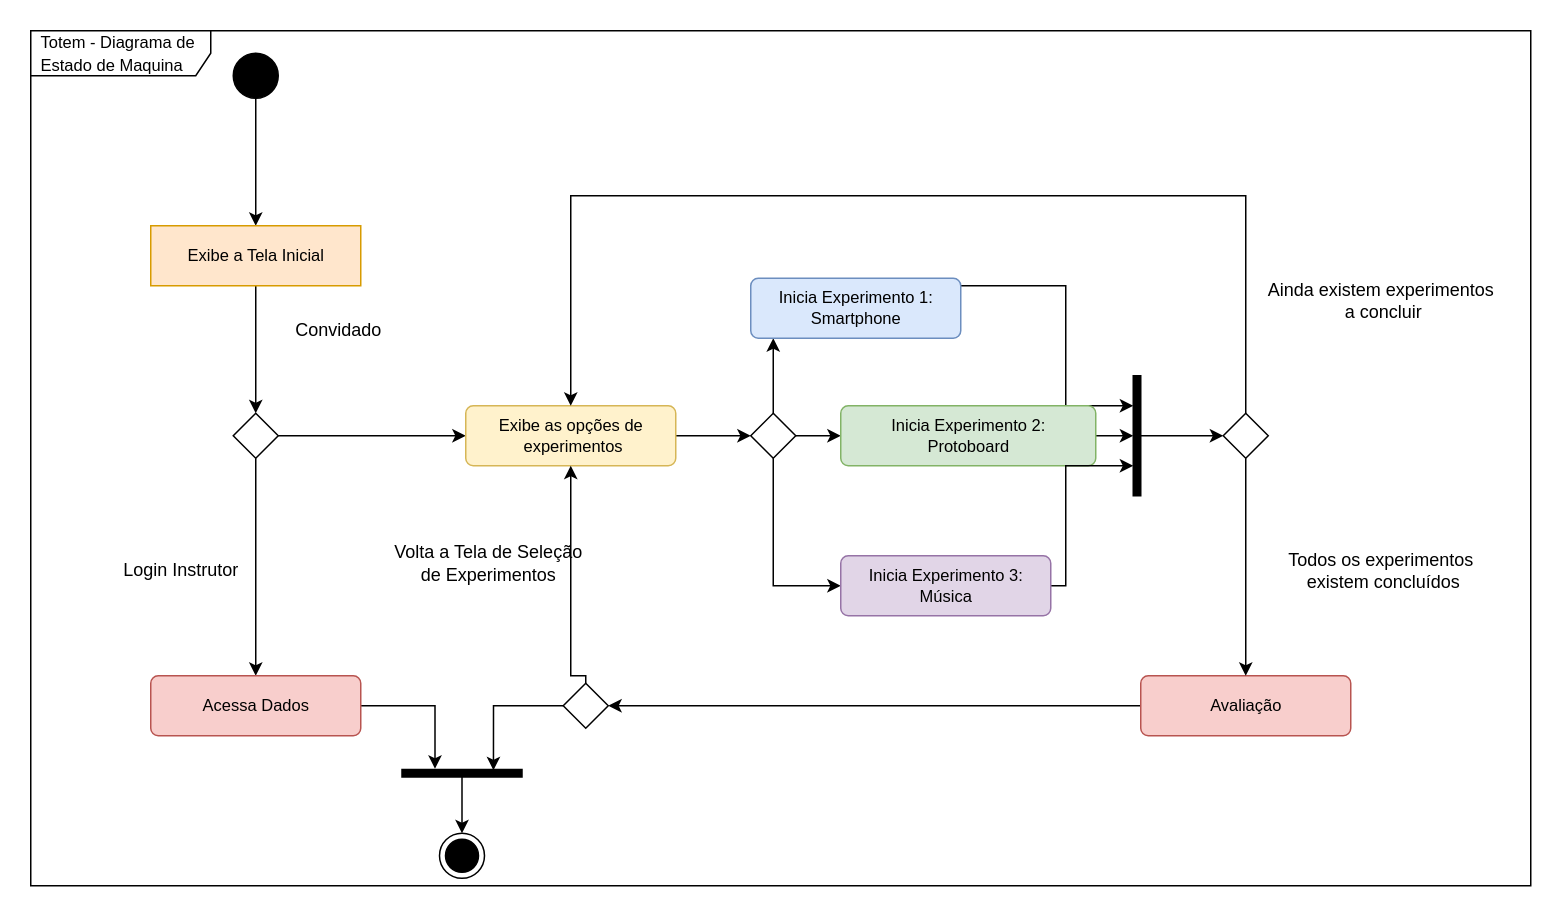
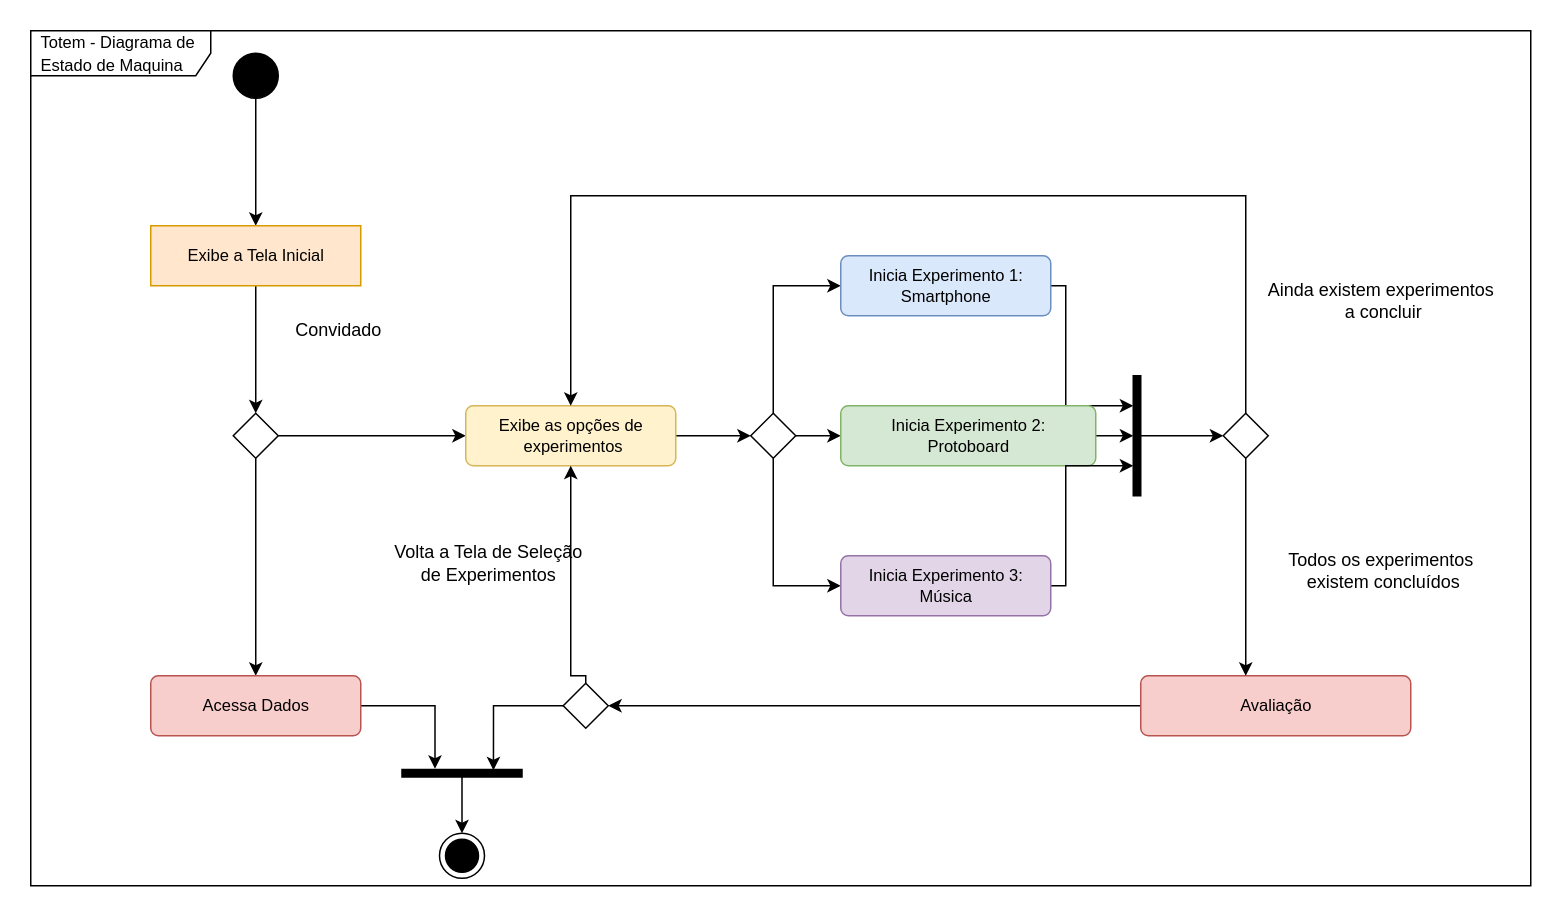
node "Inicia Experimento 1: Smartphone": moved (856, 308) -> (946, 286)
node "Login Instrutor": removed
node "Avaliação": size 210x60 -> 270x60
